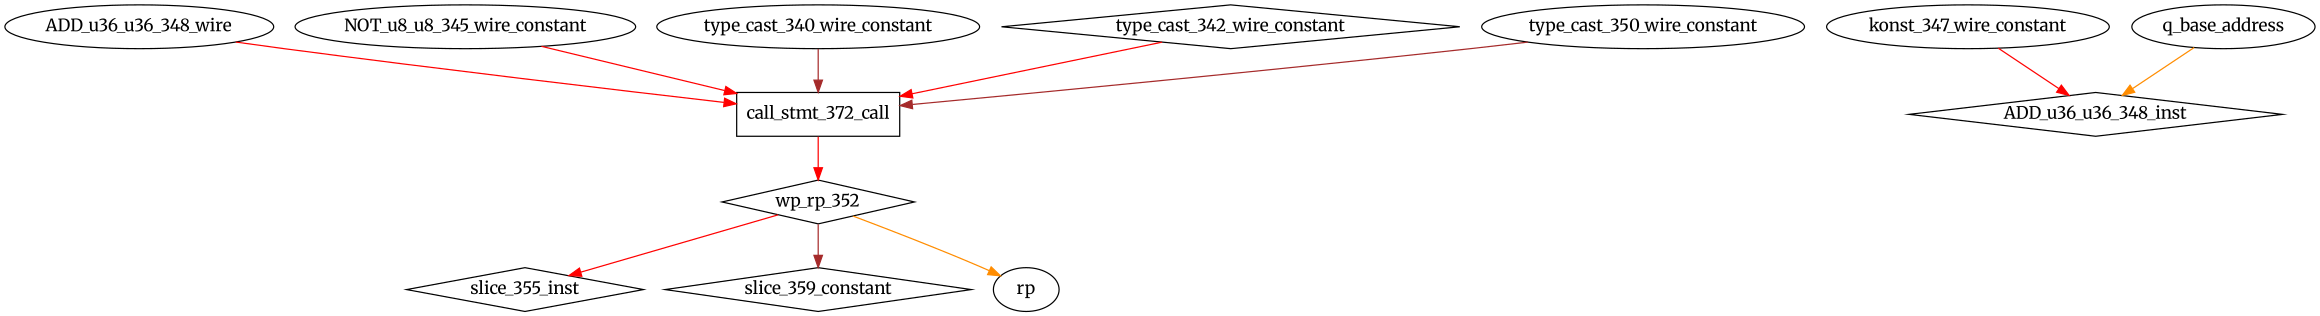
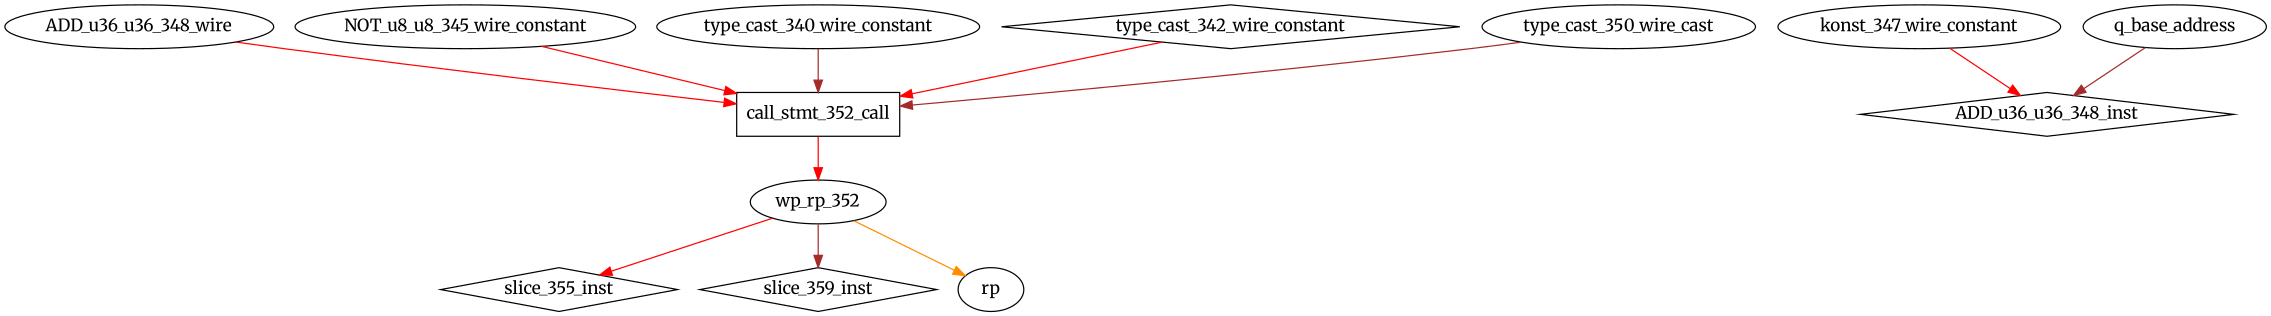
node "type_cast_350_wire_constant": label "type_cast_350_wire_constant" -> "type_cast_350_wire_cast"
edge "q_base_address" -> "ADD_u36_u36_348_inst": color darkorange -> brown
node "call_stmt_372_call": label "call_stmt_372_call" -> "call_stmt_352_call"
node "wp_rp_352": shape diamond -> ellipse
node "slice_359_constant": label "slice_359_constant" -> "slice_359_inst"
